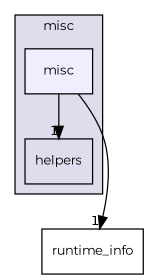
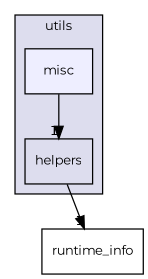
cluster "misc": label "misc" -> "utils"
edge "misc" -> "runtime_info": now "helpers" -> "runtime_info"
